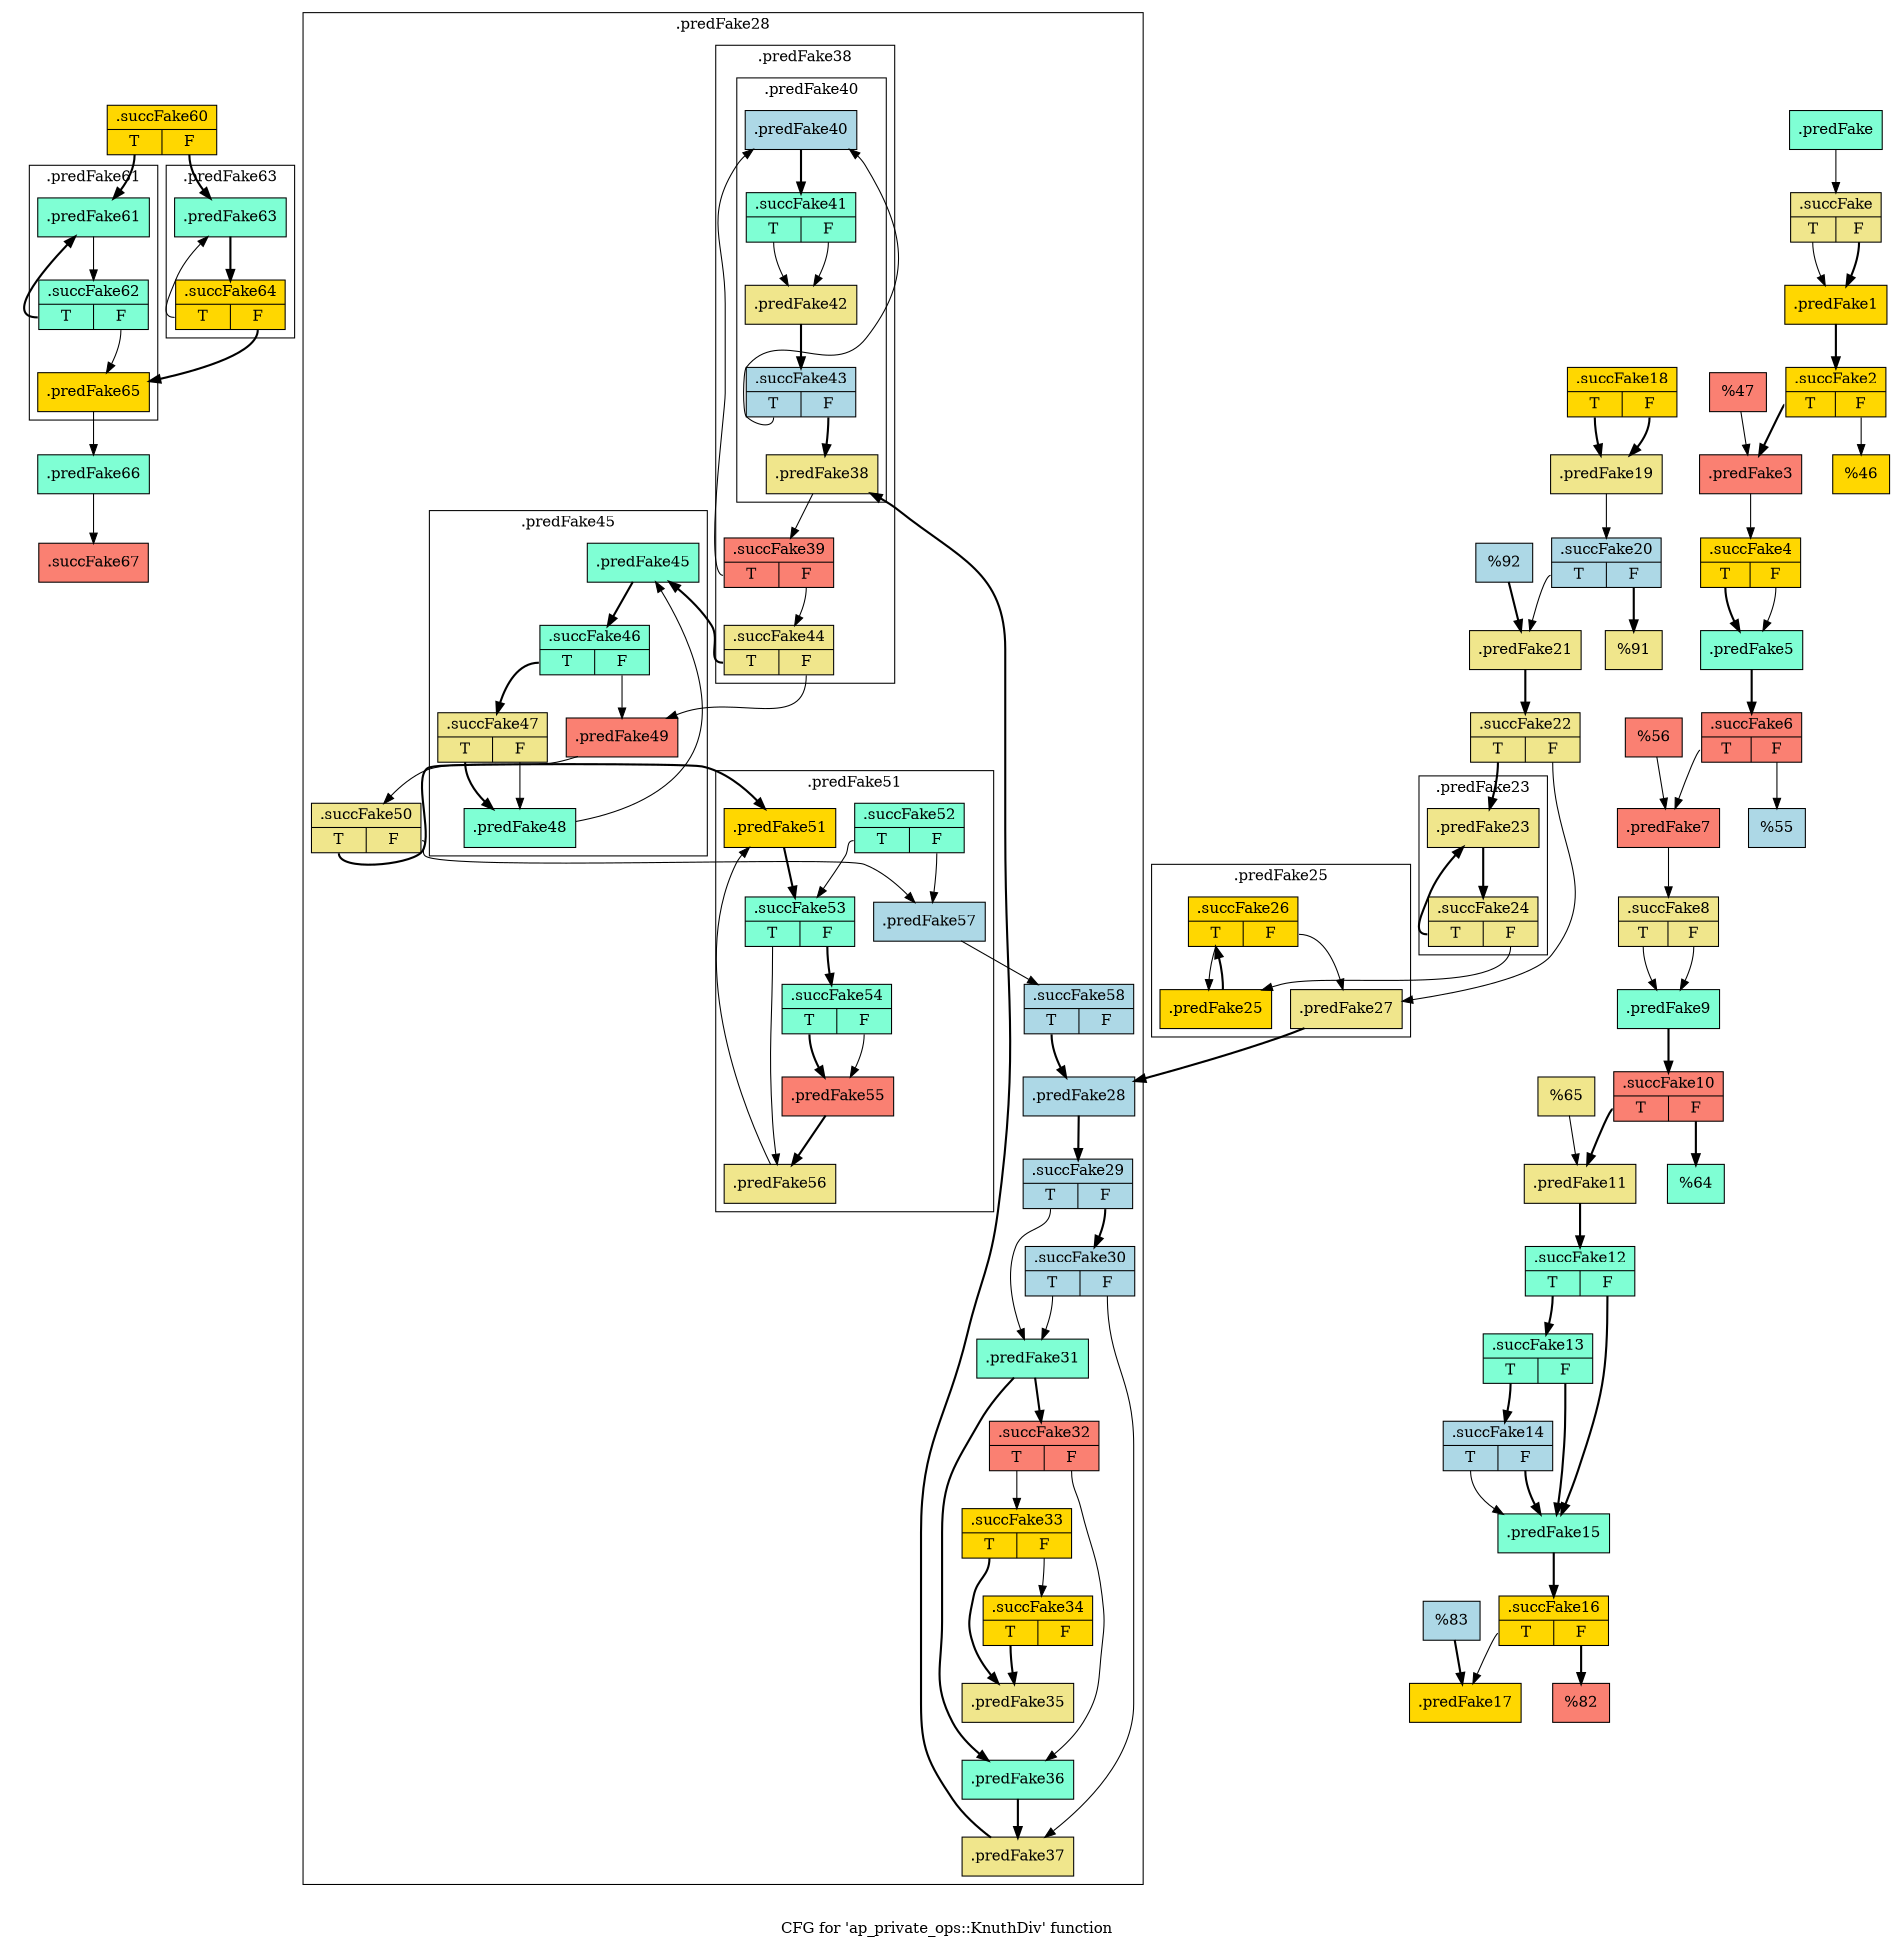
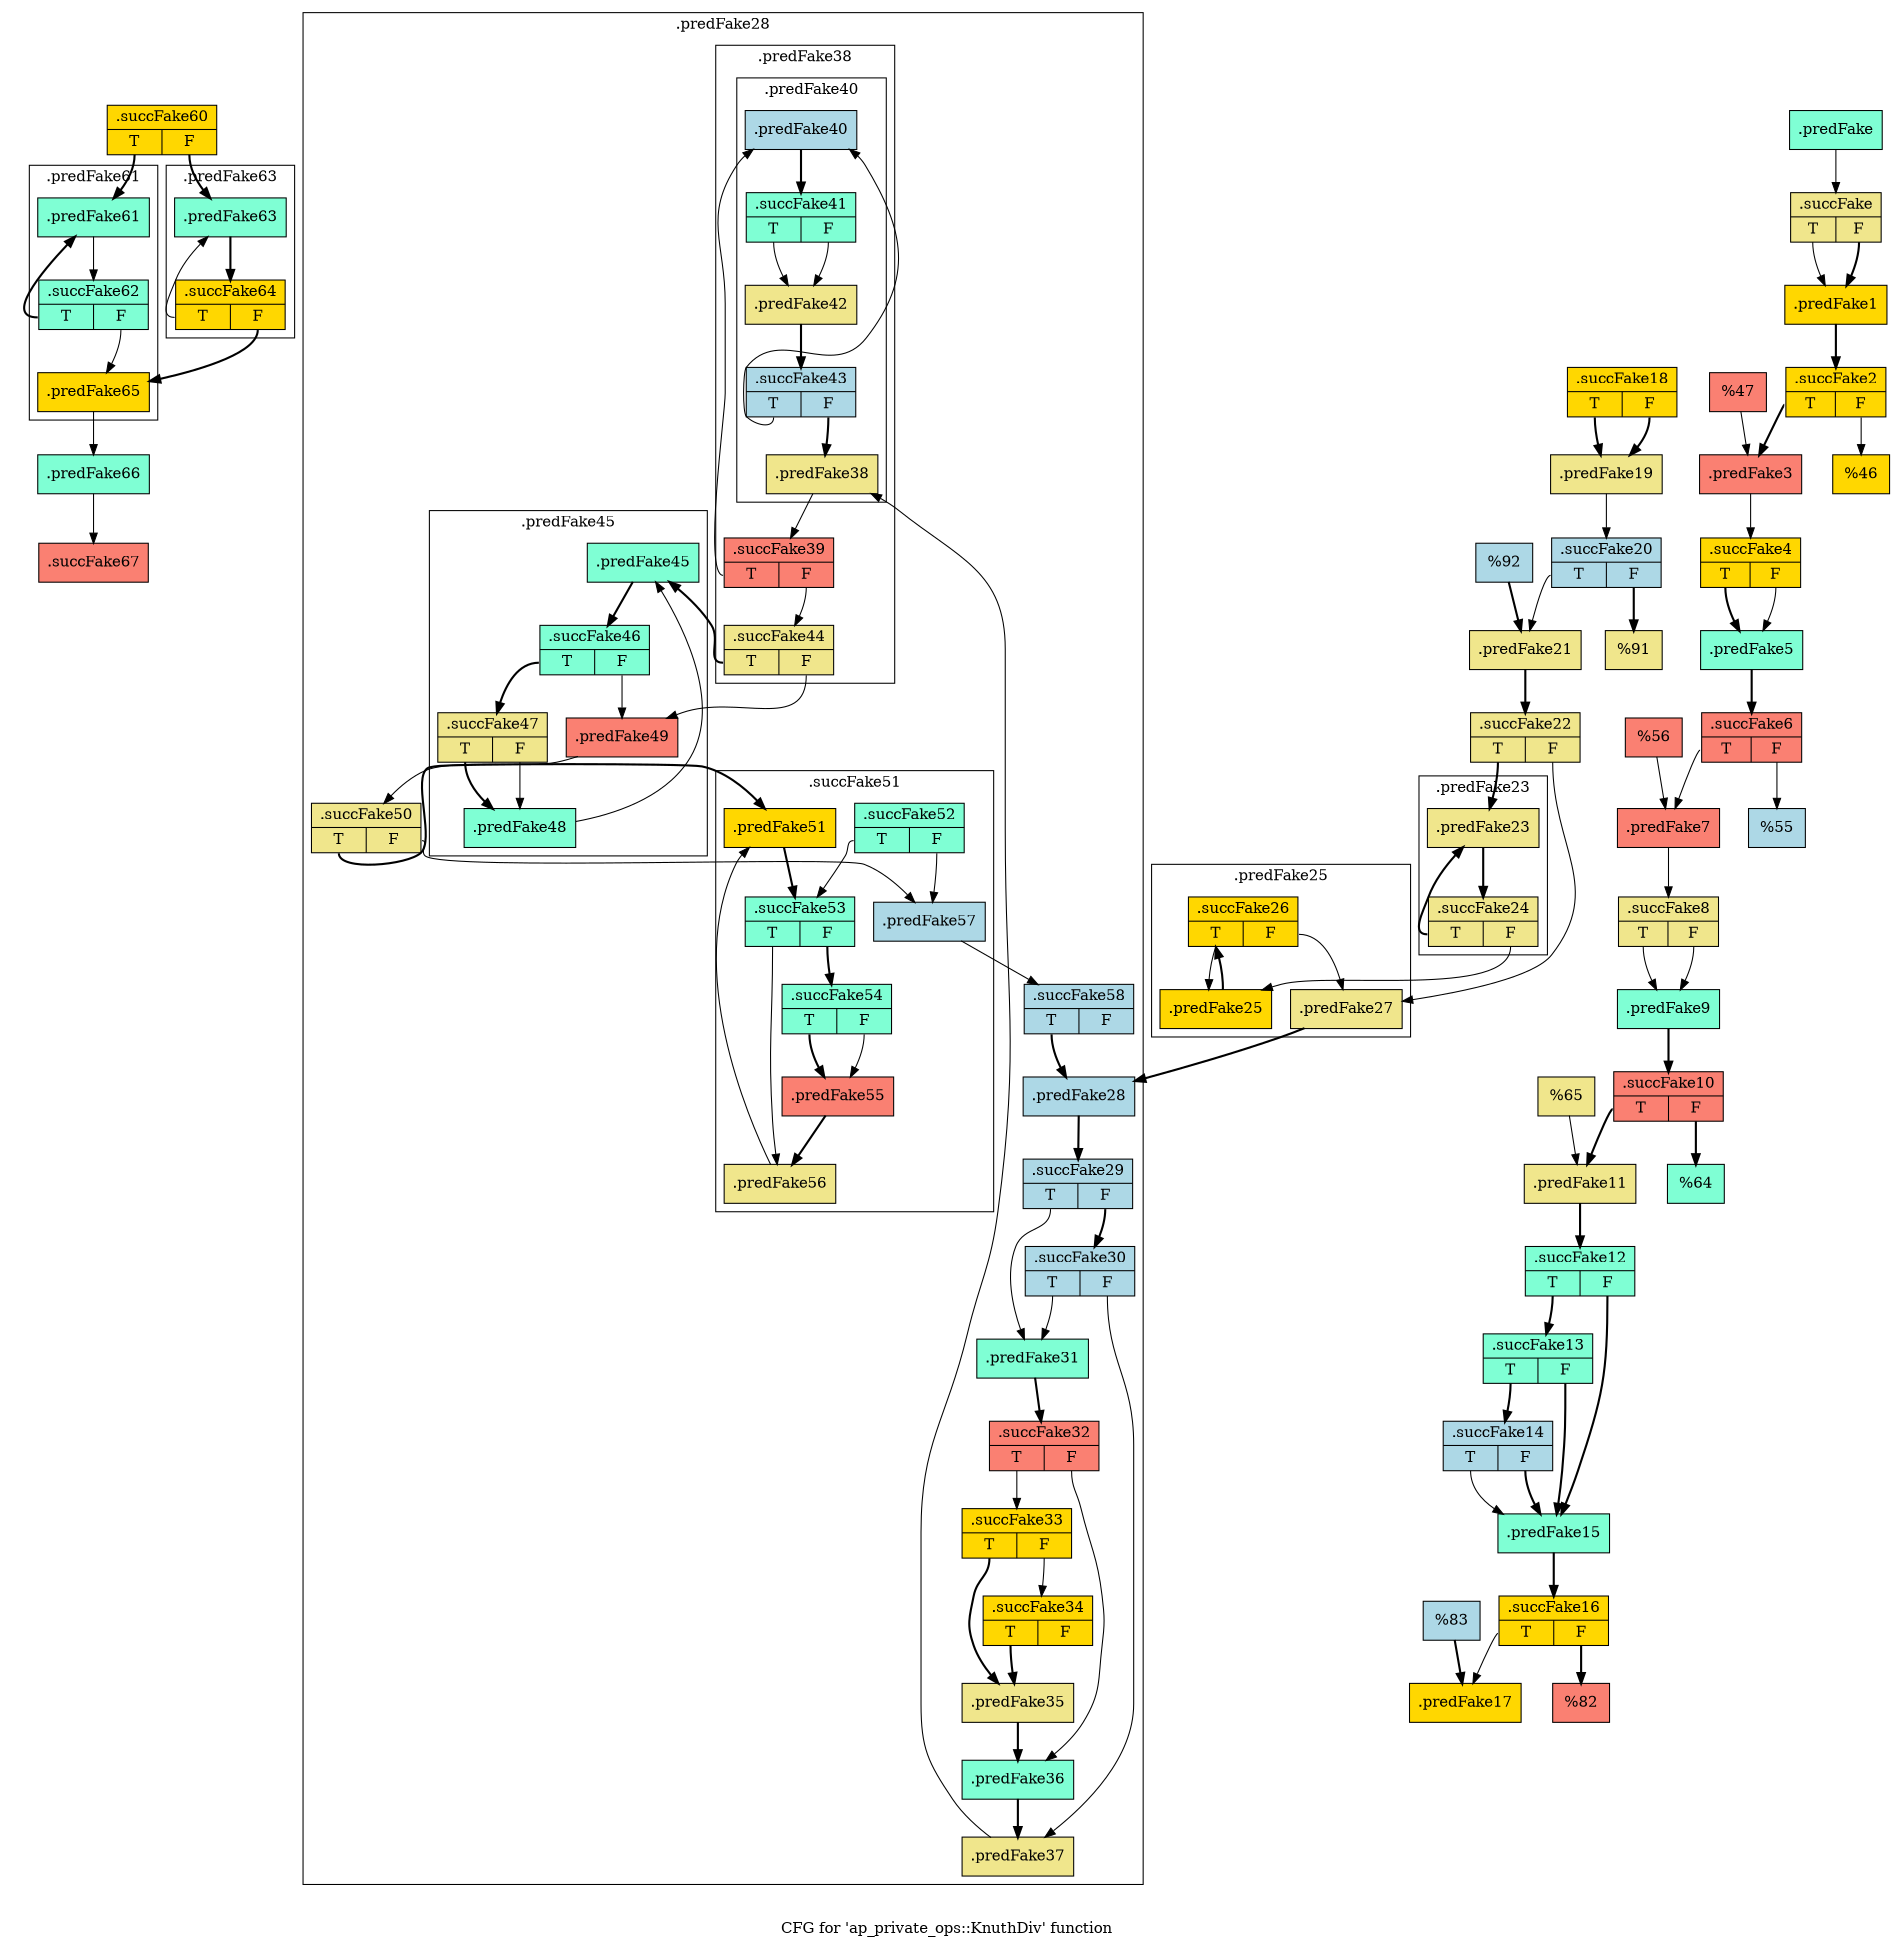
cluster ".predFake51": label ".predFake51" -> ".succFake51"
edge ".predFake37" -> ".predFake38": style bold -> solid
edge ".predFake31" -> ".predFake36": now ".predFake35" -> ".predFake36"
